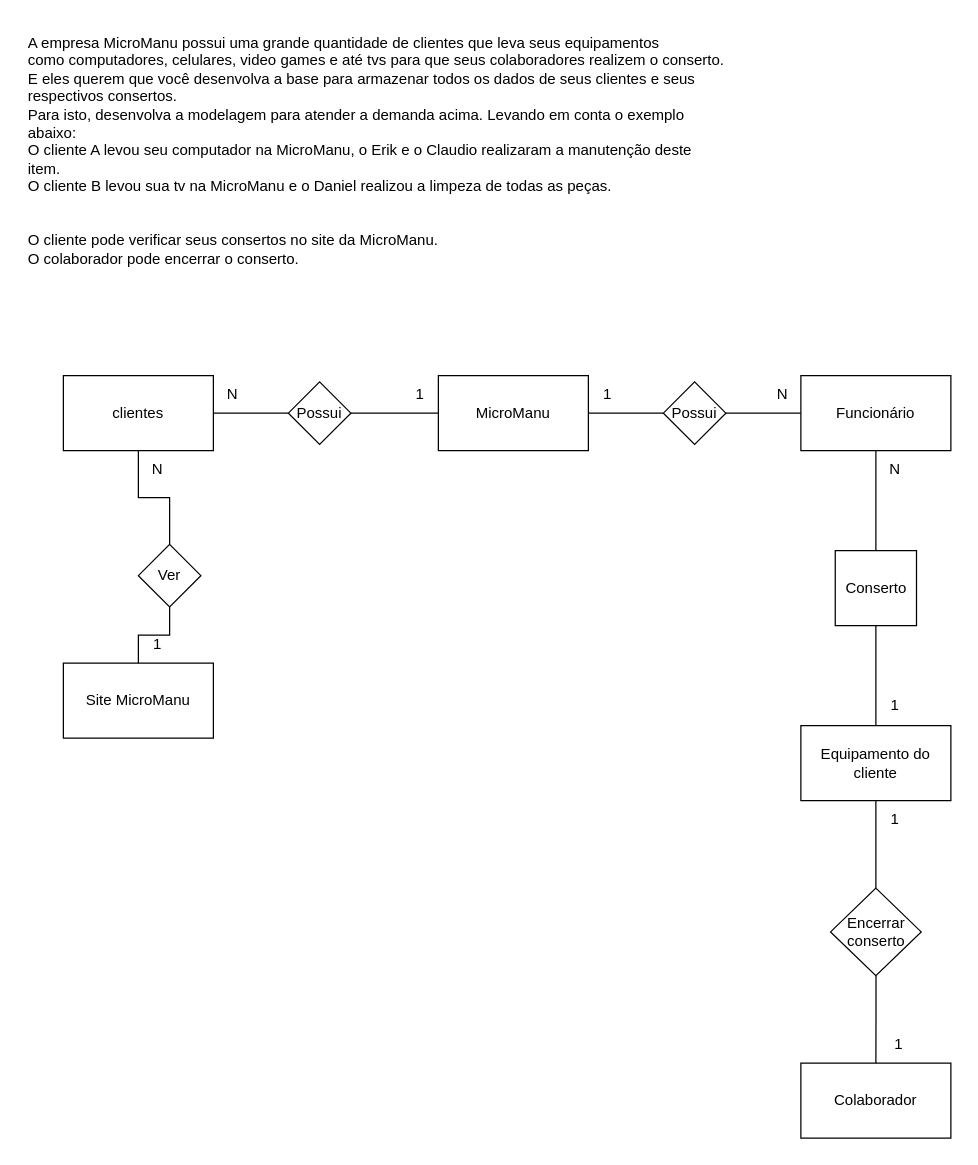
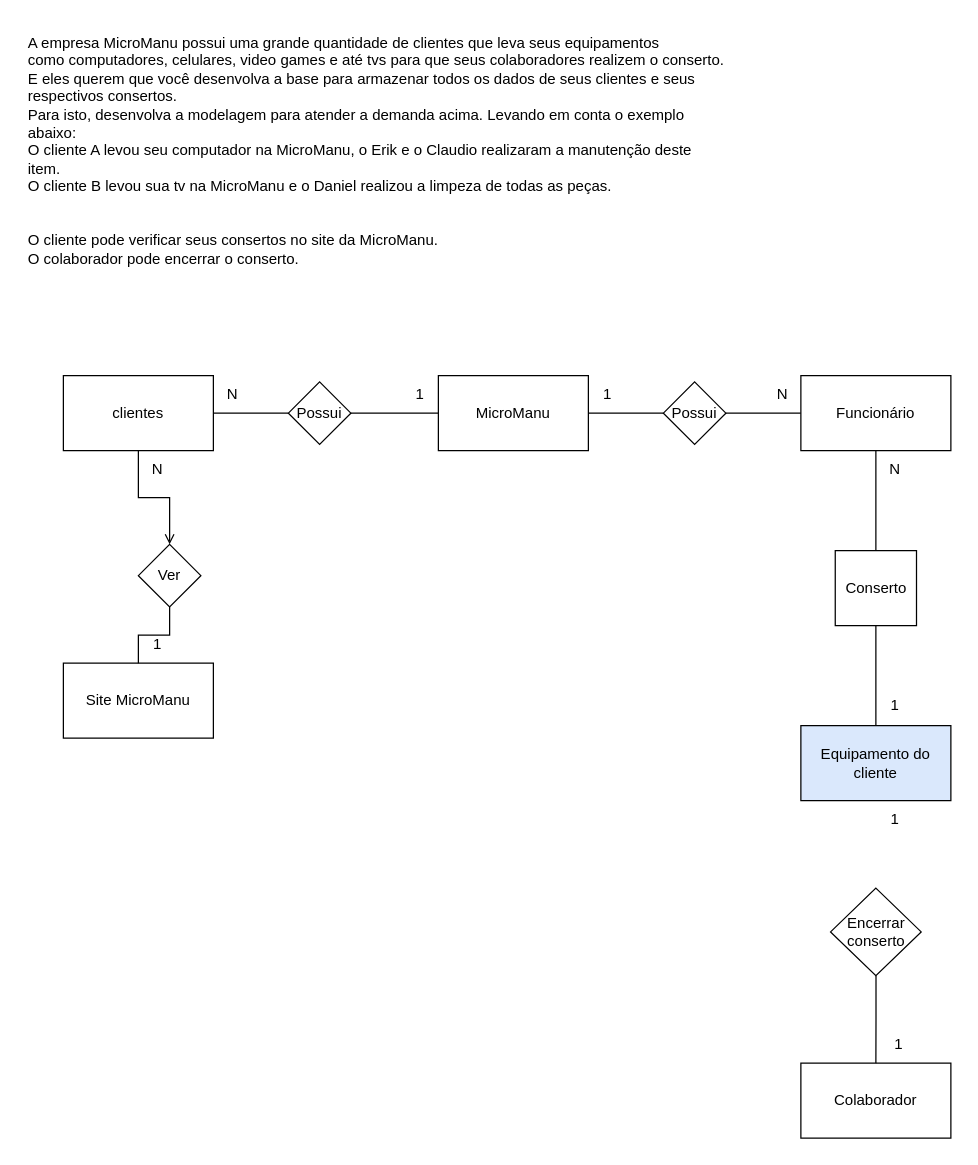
edge "clientes" -- "Ver": arrowhead none -> open
node "Equipamento do cliente": fillcolor #ffffff -> #dae8fc
edge "Equipamento do cliente" -- "Encerrar conserto": removed
